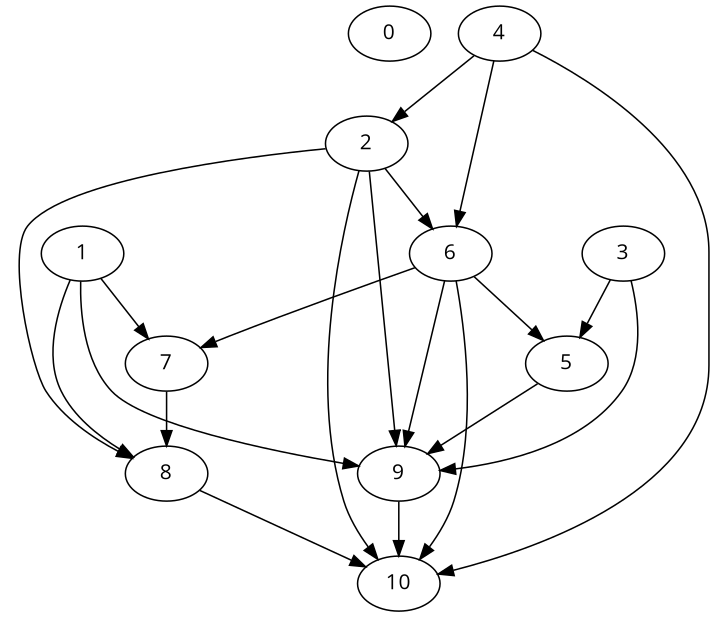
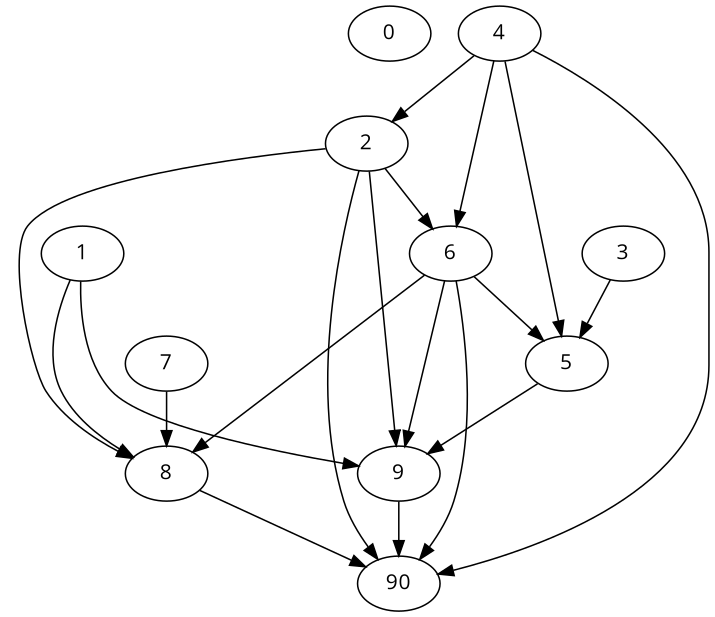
edge "4" -> "5": added
edge "1" -> "7": removed
edge "6" -> "7": now "6" -> "8"
edge "3" -> "9": removed
node "10": label "10" -> "90"
